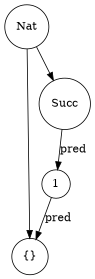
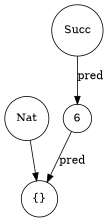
edge "Nat" -> "Succ": removed
node "1": label "1" -> "6"
